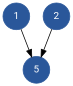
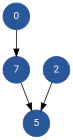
node "0": added
node "1": label "1" -> "7"
